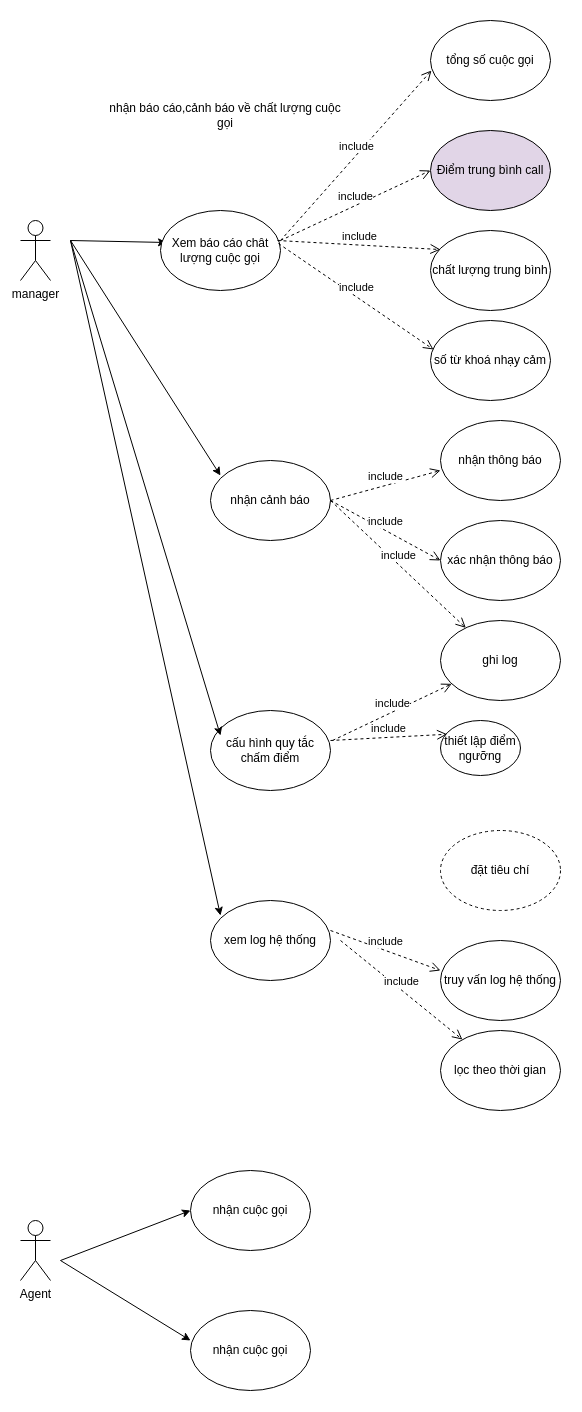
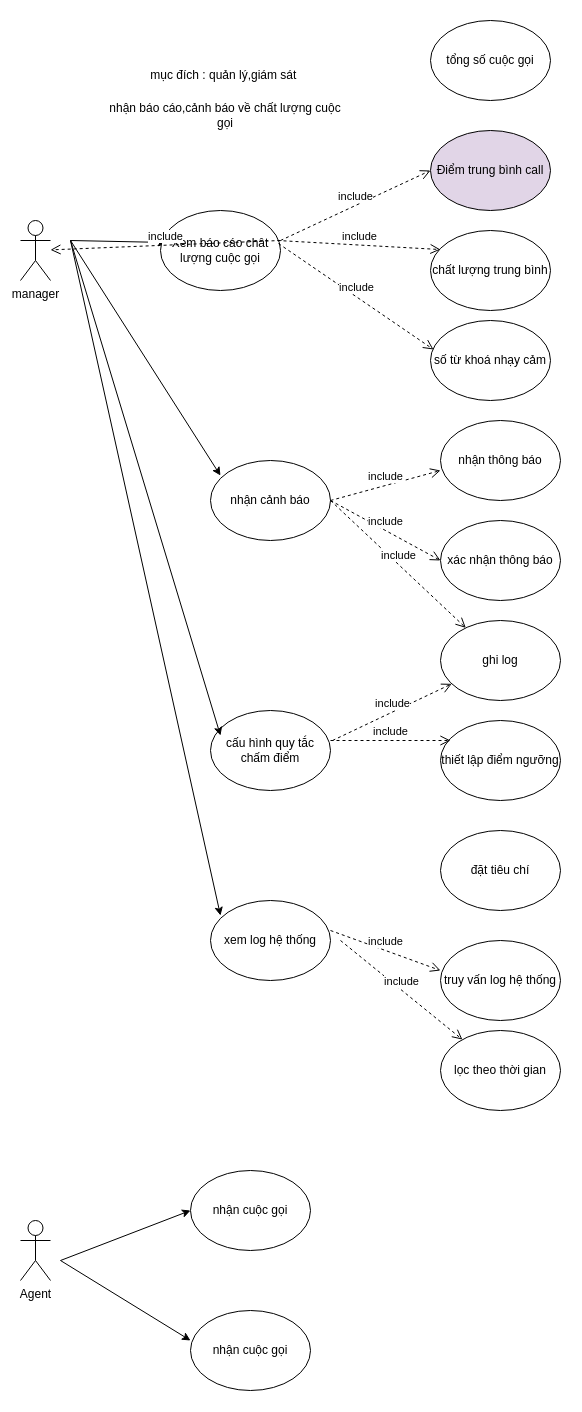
node "mục đích : quản lý,giám sát": added
edge "Xem báo cáo chât lượng cuộc gọi" -> "tổng số cuộc gọi": now "Xem báo cáo chât lượng cuộc gọi" -> "manager"
node "thiết lập điểm ngưỡng": size 80x55 -> 120x80
node "đặt tiêu chí": style dashed -> solid
